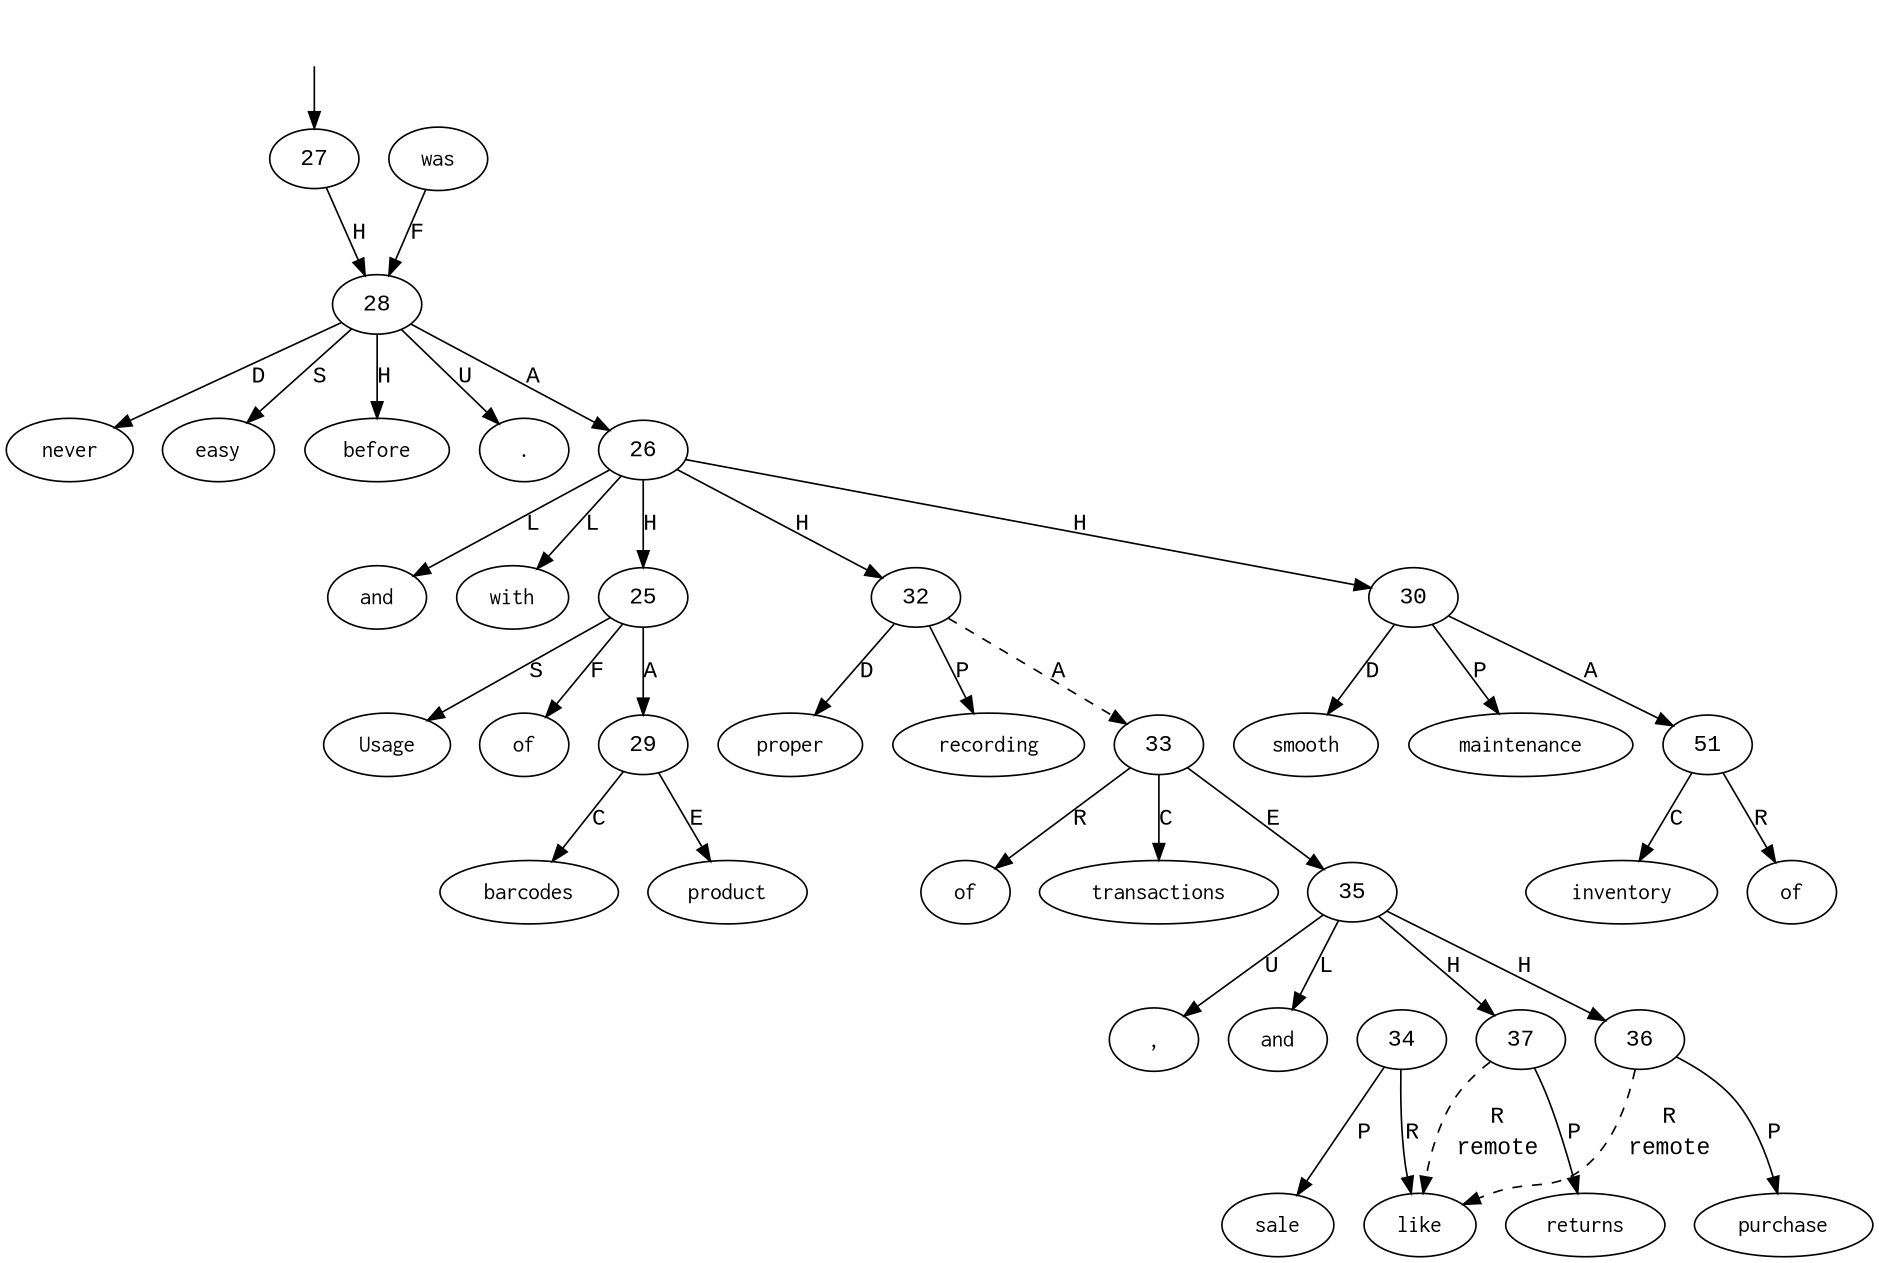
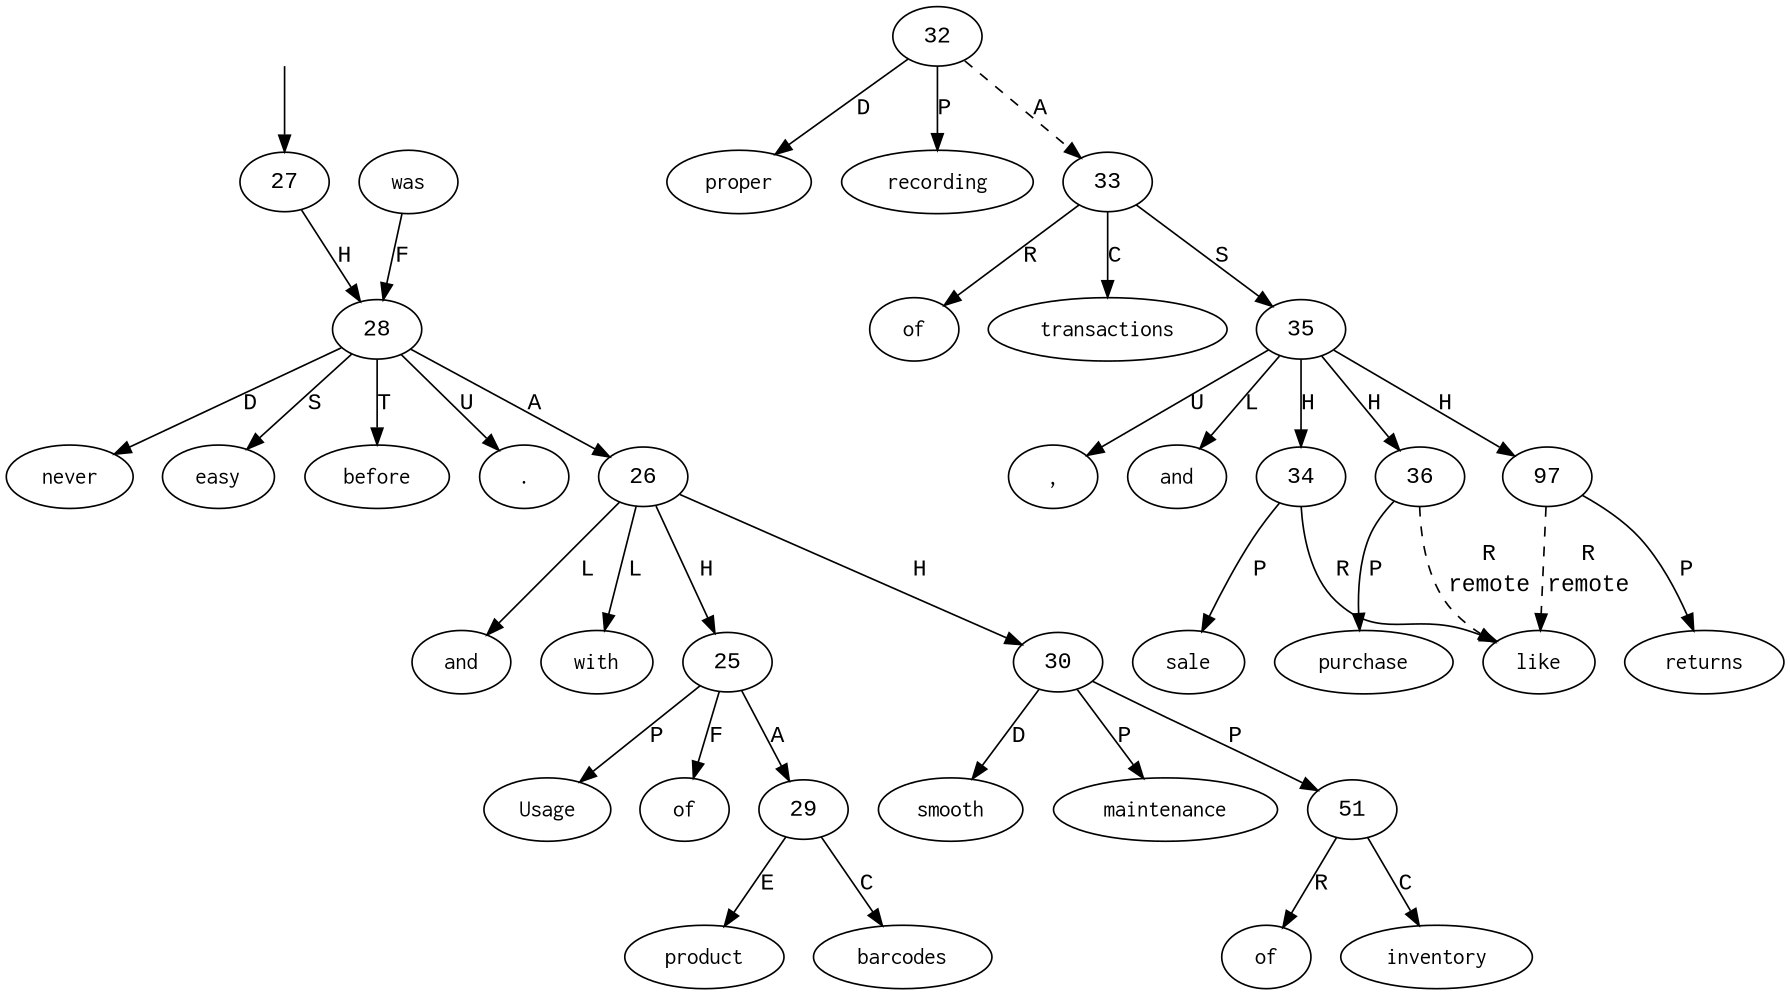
edge "28" -> "before": label "H" -> "T"
edge "35" -> "34": added, label "H"
edge "26" -> "32": removed, label "H"
edge "25" -> "Usage": label "S" -> "P"
edge "30" -> "51": label "A" -> "P"
edge "33" -> "35": label "E" -> "S"
node "37": label "37" -> "97"
